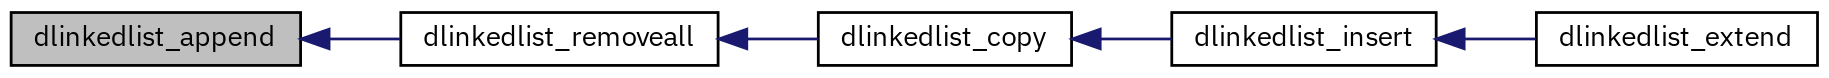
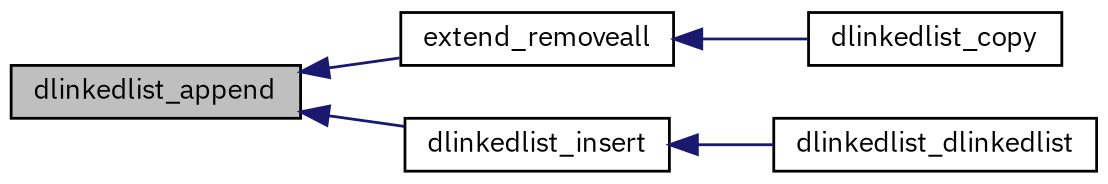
node "dlinkedlist_removeall": label "dlinkedlist_removeall" -> "extend_removeall"
edge "dlinkedlist_insert" -> "dlinkedlist_copy": now "dlinkedlist_insert" -> "dlinkedlist_append"
node "dlinkedlist_extend": label "dlinkedlist_extend" -> "dlinkedlist_dlinkedlist"
